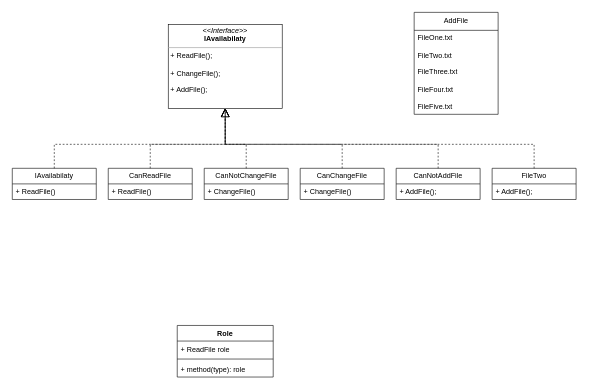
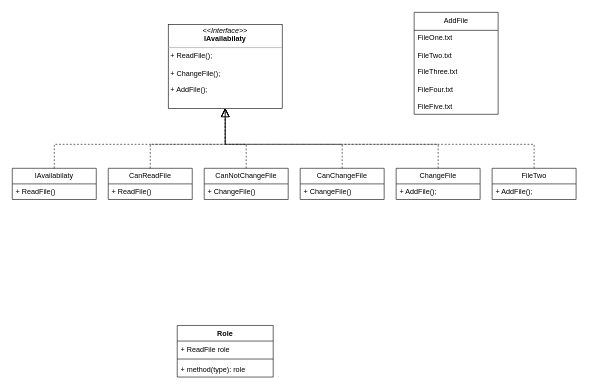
node "CanNotAddFile": label "CanNotAddFile" -> "ChangeFile"
